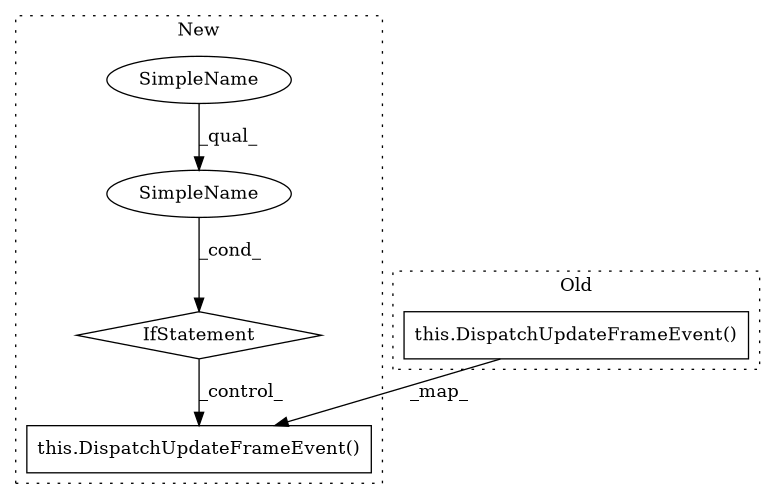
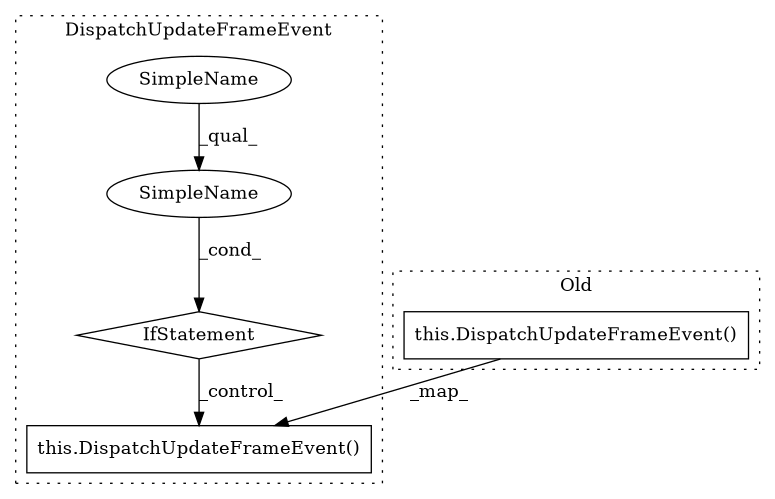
cluster "New": label "New" -> "DispatchUpdateFrameEvent"
